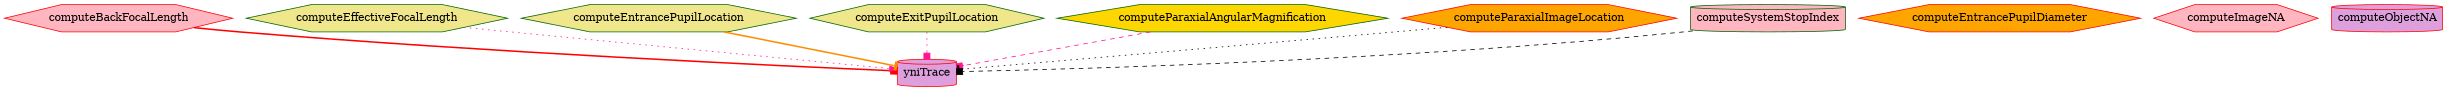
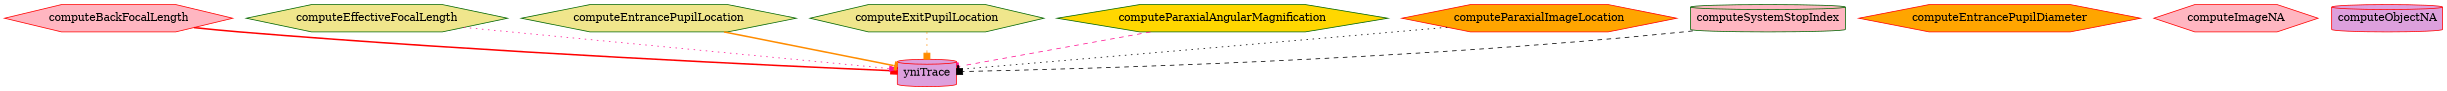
edge "computeExitPupilLocation" -> "yniTrace": color deeppink -> darkorange
edge "computeParaxialAngularMagnification" -> "yniTrace": arrowhead box -> tee
